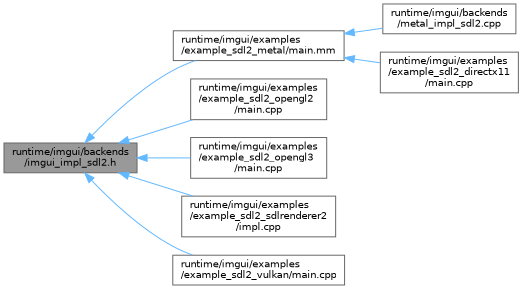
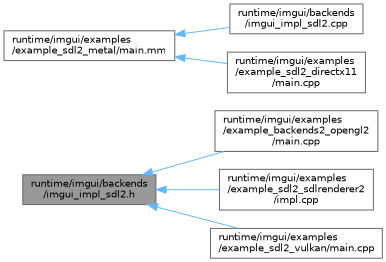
node "runtime/imgui/backends /metal_impl_sdl2.cpp": label "runtime/imgui/backends /metal_impl_sdl2.cpp" -> "runtime/imgui/backends /imgui_impl_sdl2.cpp"
edge "runtime/imgui/examples /example_sdl2_metal/main.mm" -> "runtime/imgui/backends /imgui_impl_sdl2.h": removed
node "runtime/imgui/examples /example_sdl2_opengl2 /main.cpp": label "runtime/imgui/examples /example_sdl2_opengl2 /main.cpp" -> "runtime/imgui/examples /example_backends2_opengl2 /main.cpp"
node "runtime/imgui/examples /example_sdl2_opengl3 /main.cpp": removed
